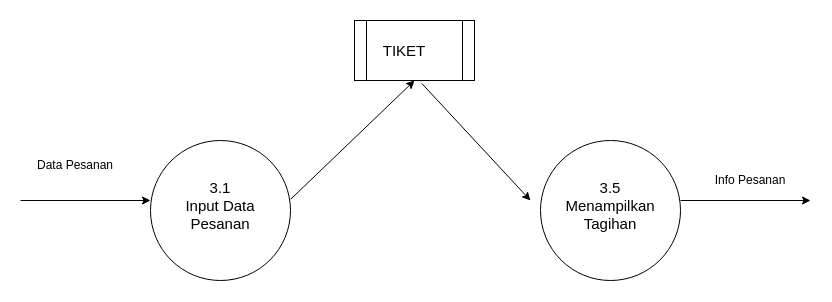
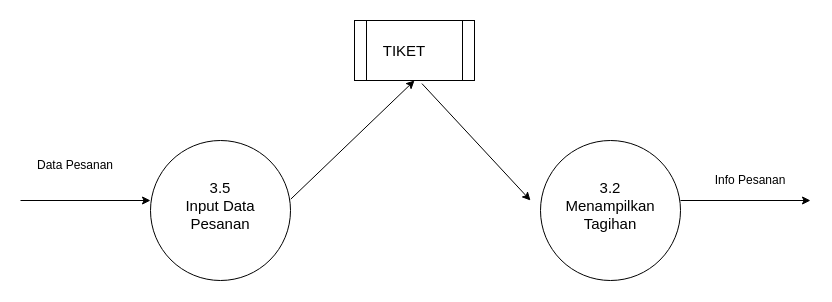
node "3.1 Input Data Pesanan": label "3.1 Input Data Pesanan" -> "3.5 Input Data Pesanan"
node "3.5 Menampilkan Tagihan": label "3.5 Menampilkan Tagihan" -> "3.2 Menampilkan Tagihan"
